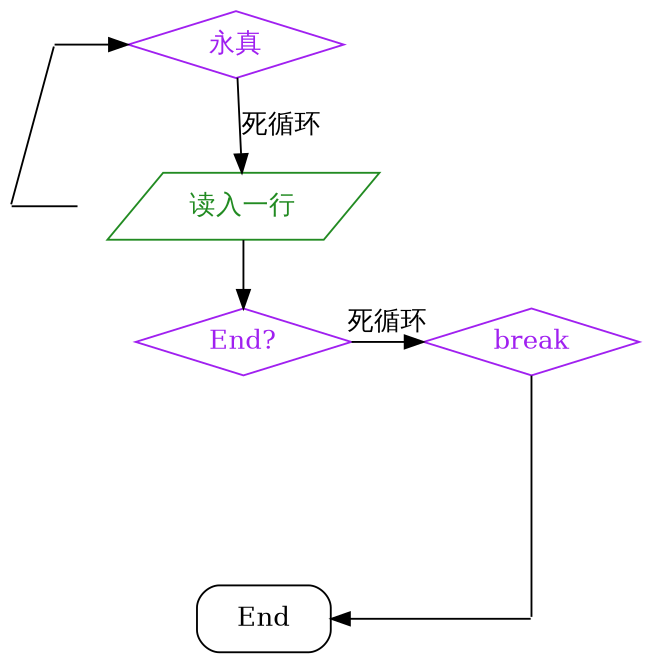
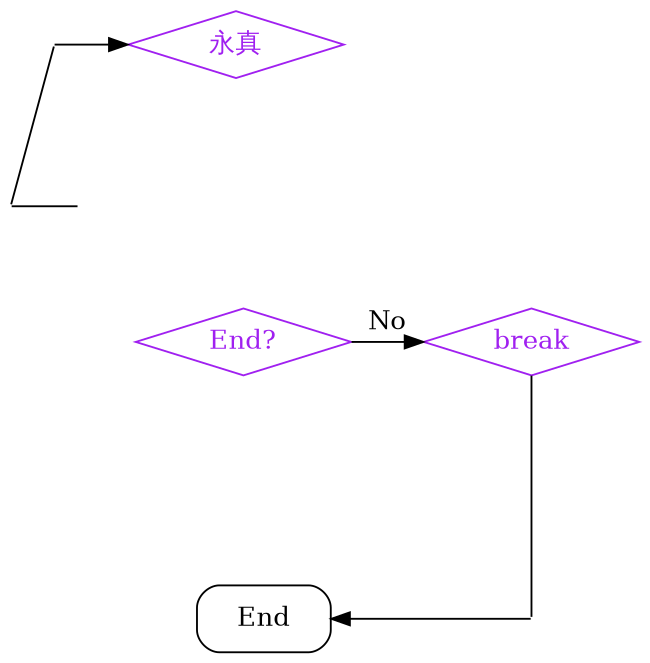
node "读入一行": removed
edge "End?" -> "break": label "死循环" -> "No"
